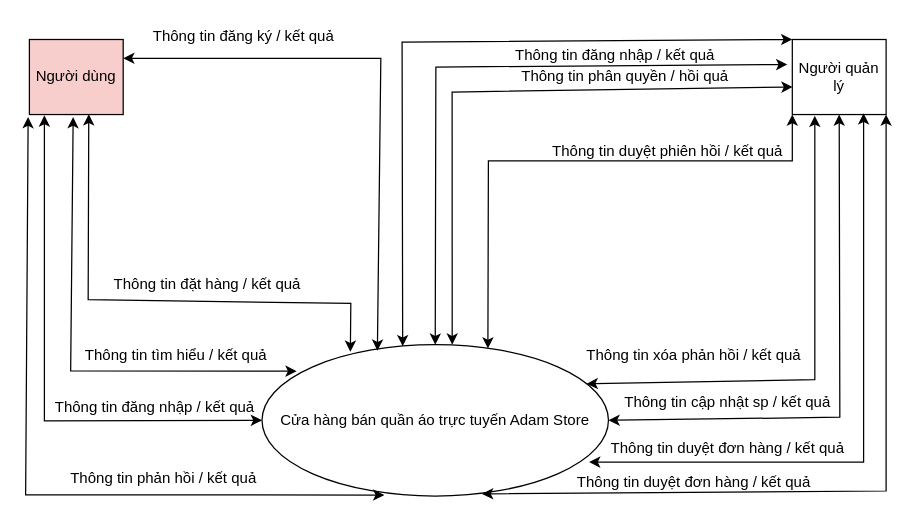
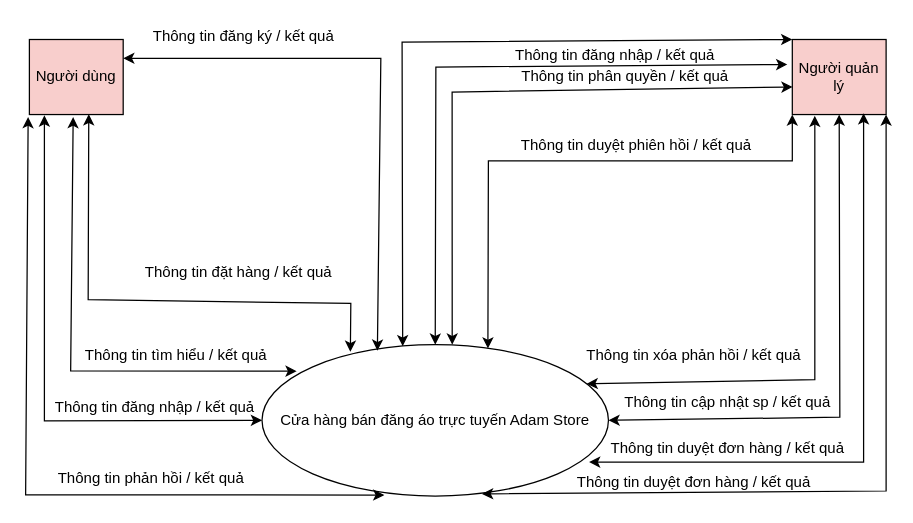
node "Thông tin phân quyền / hồi quả": label "Thông tin phân quyền / hồi quả" -> "Thông tin phân quyền / kết quả"
node "Người quản lý": fillcolor #ffffff -> #f8cecc
node "Thông tin duyệt phiên hồi / kết quả": moved (667, 152) -> (636, 146)
node "Thông tin đặt hàng / kết quả": moved (206, 284) -> (238, 272)
node "Cửa hàng bán quần áo trực tuyến Adam Store": label "Cửa hàng bán quần áo trực tuyến Adam Store" -> "Cửa hàng bán đăng áo trực tuyến Adam Store"
node "Thông tin phản hồi / kết quả": moved (163, 478) -> (150, 478)
